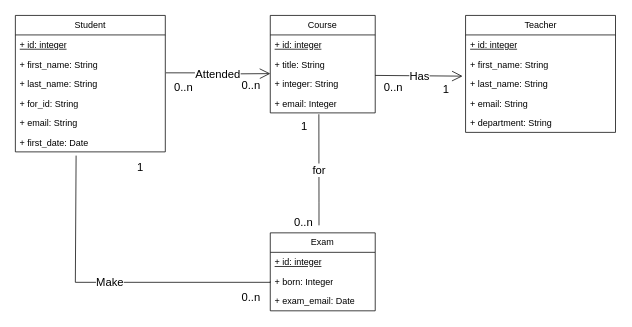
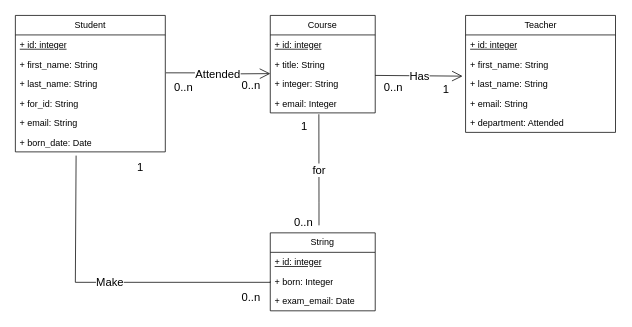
node "+ department: String": label "+ department: String" -> "+ department: Attended"
node "+ first_date: Date": label "+ first_date: Date" -> "+ born_date: Date"
node "Exam": label "Exam" -> "String"
